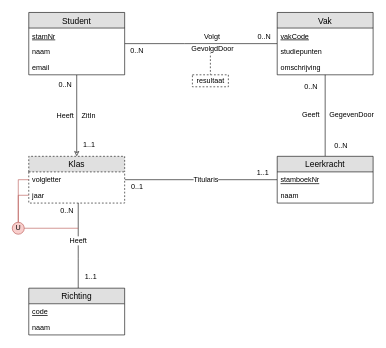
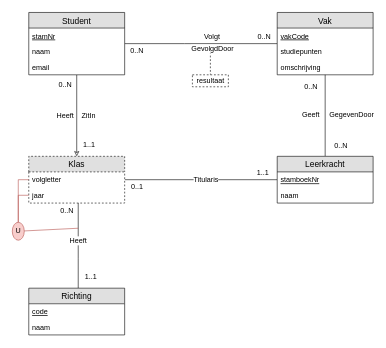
node "U": size 12x12 -> 12x18
